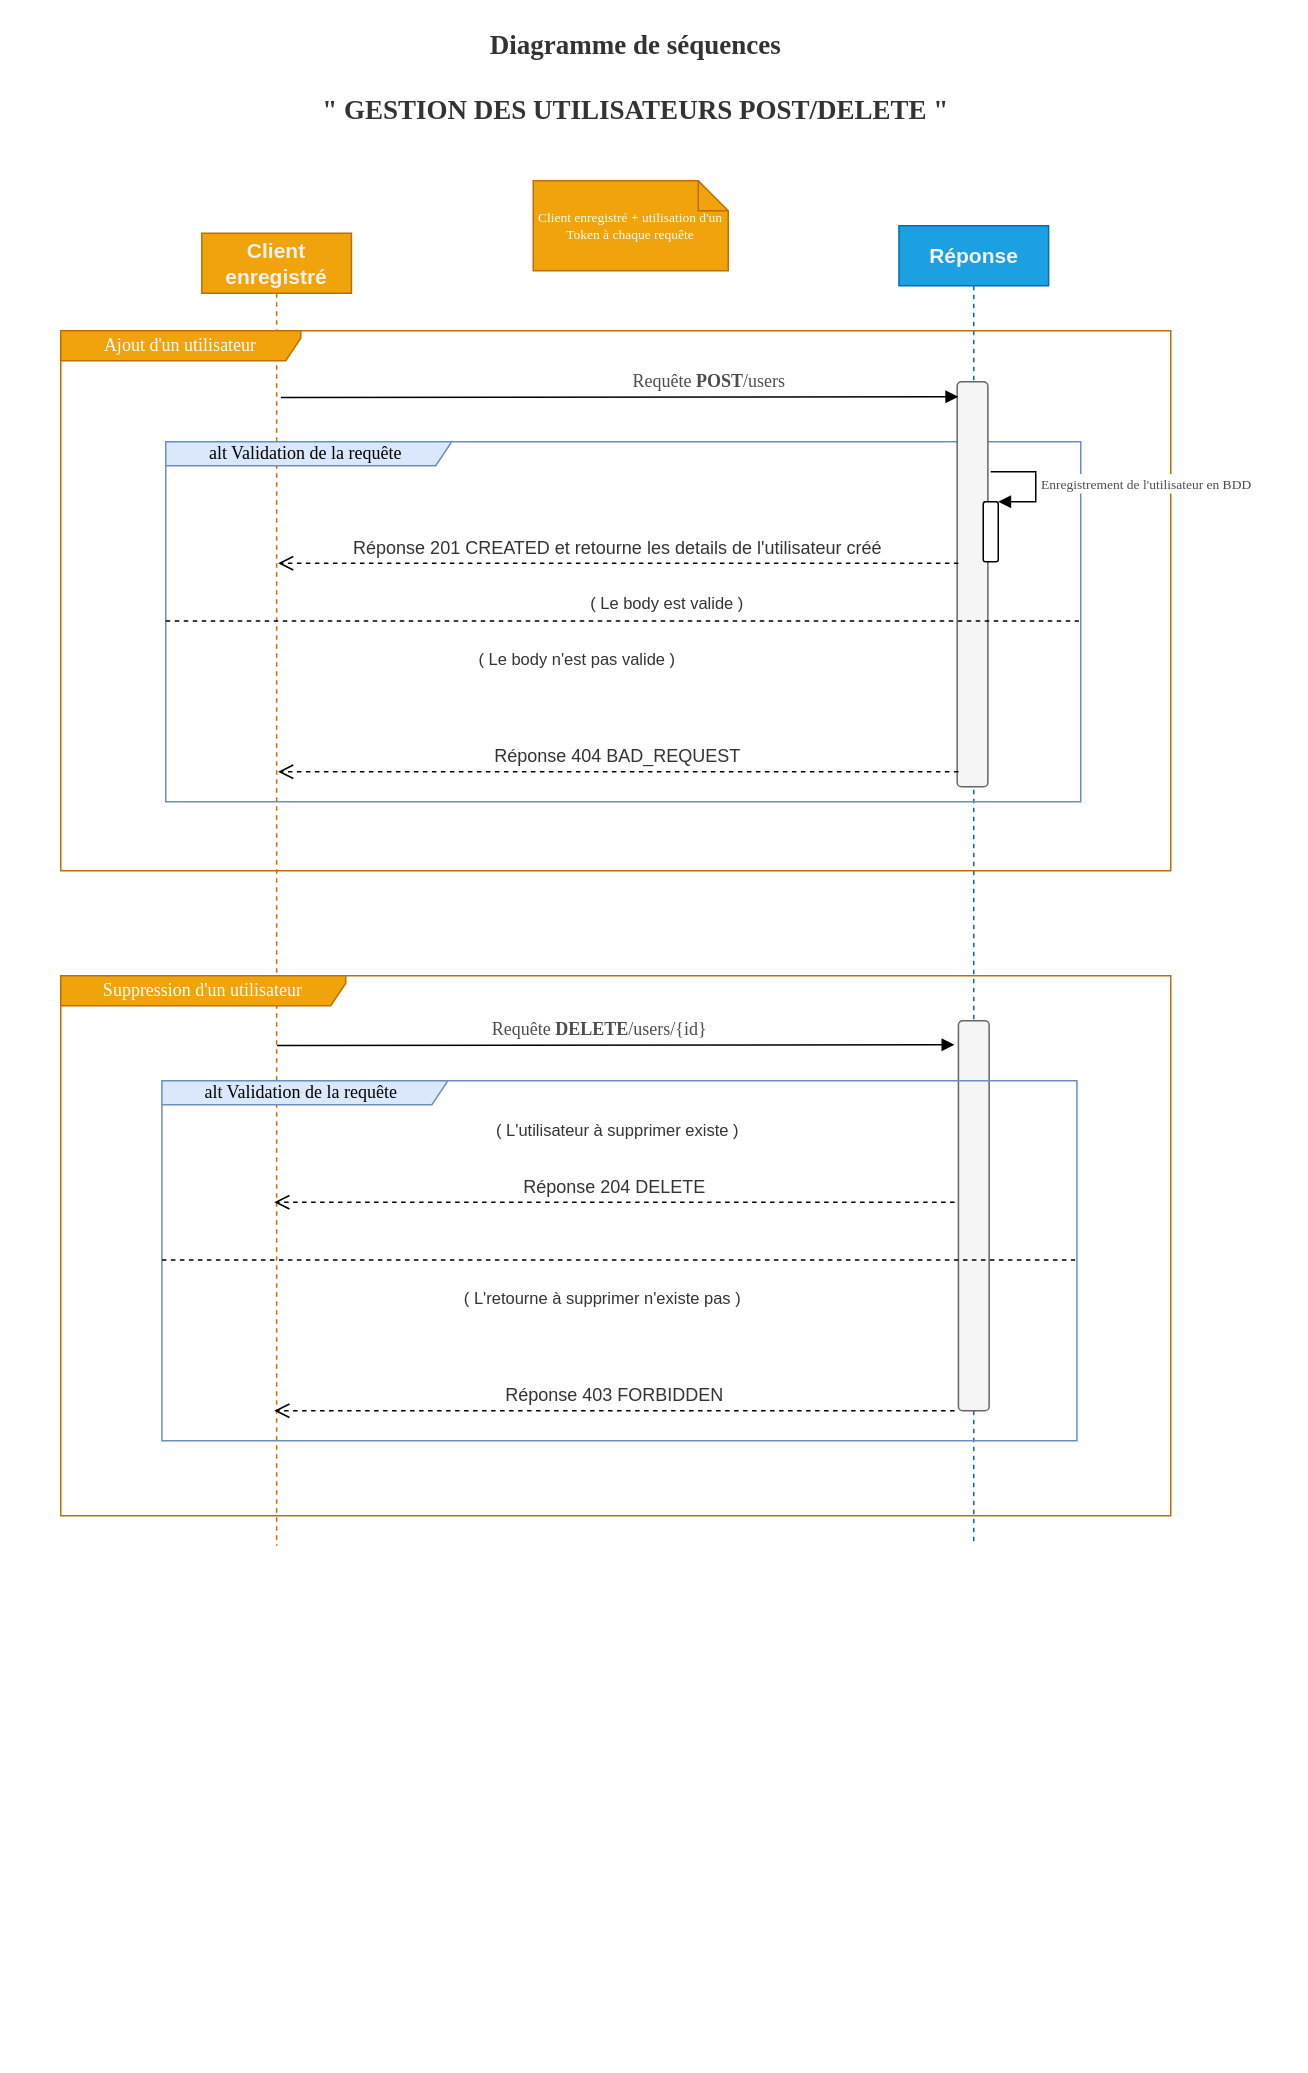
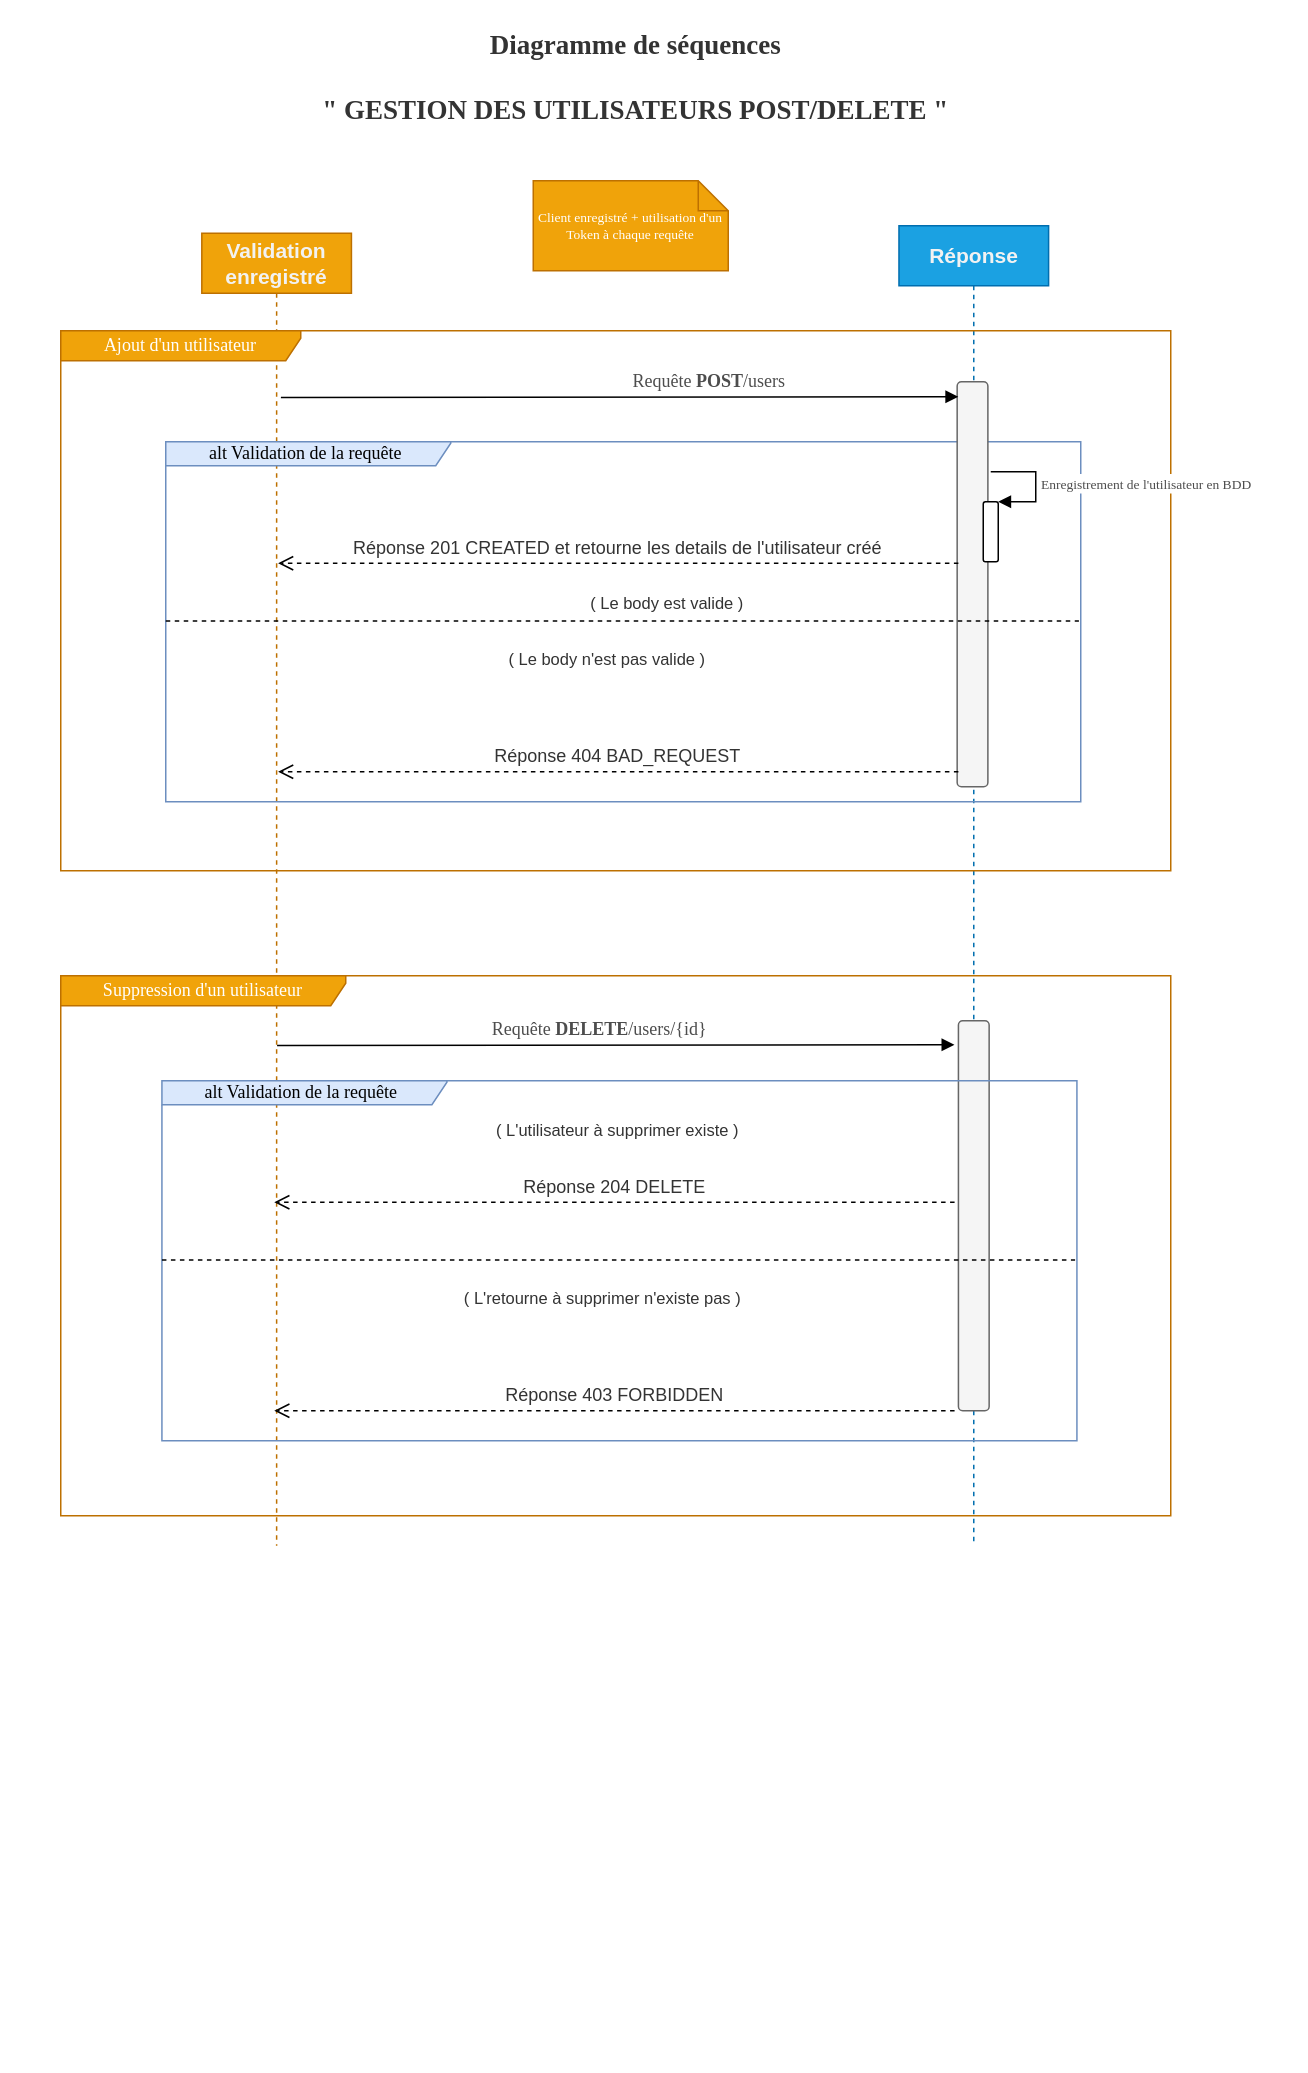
node "Client enregistré": label "Client enregistré" -> "Validation enregistré"
node "( Le body n'est pas valide )": moved (576, 659) -> (606, 659)
